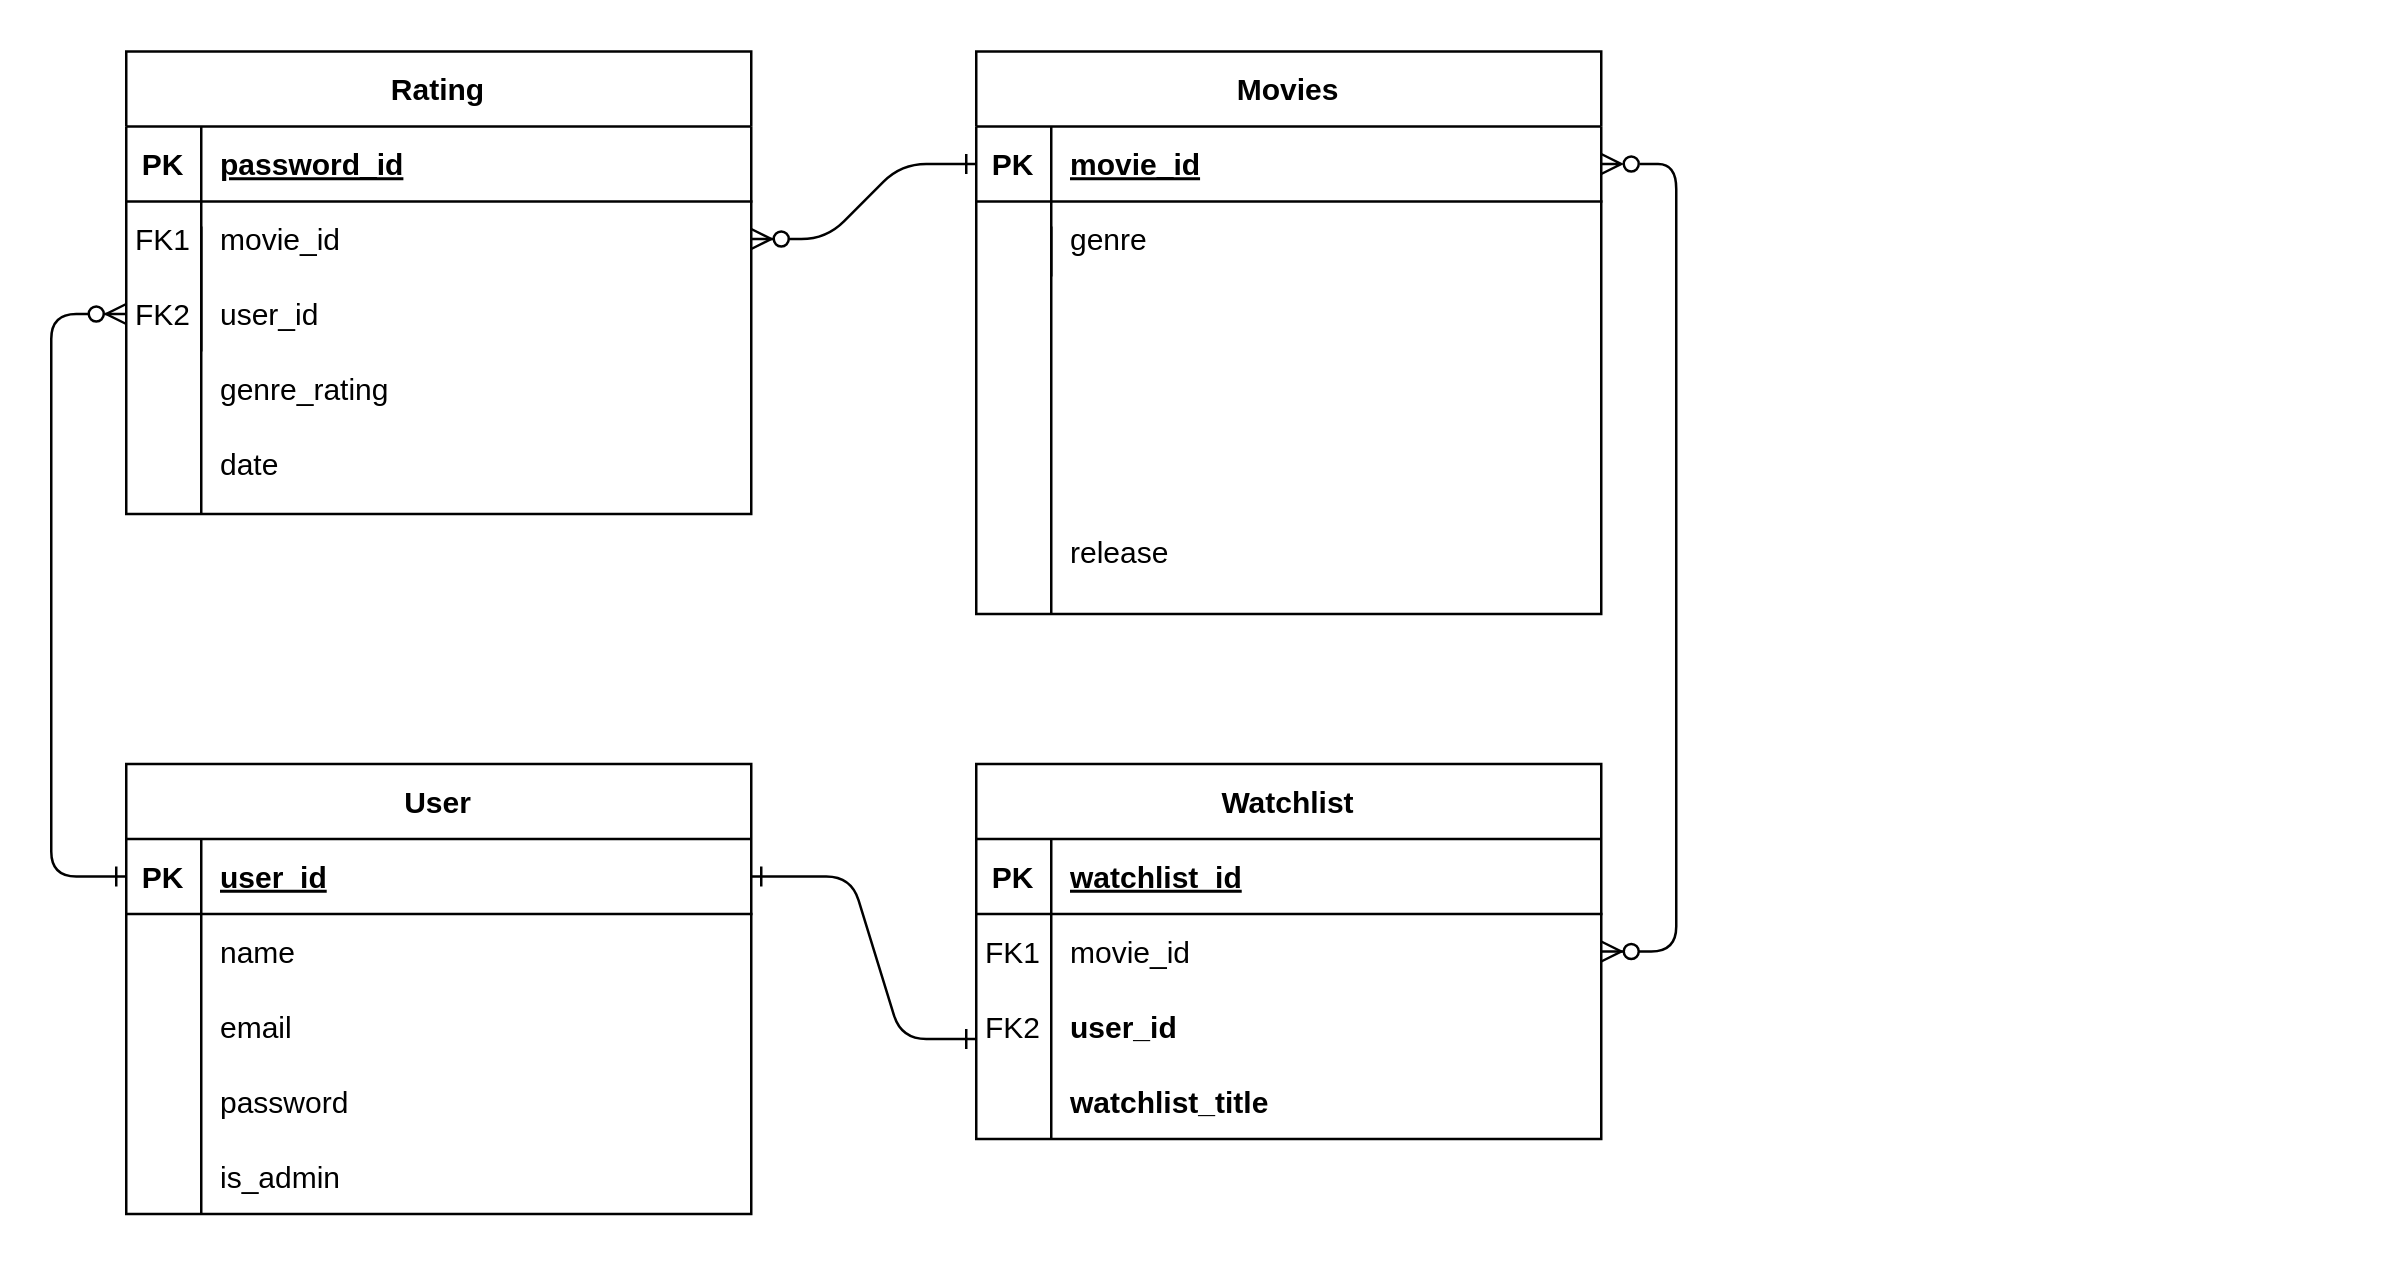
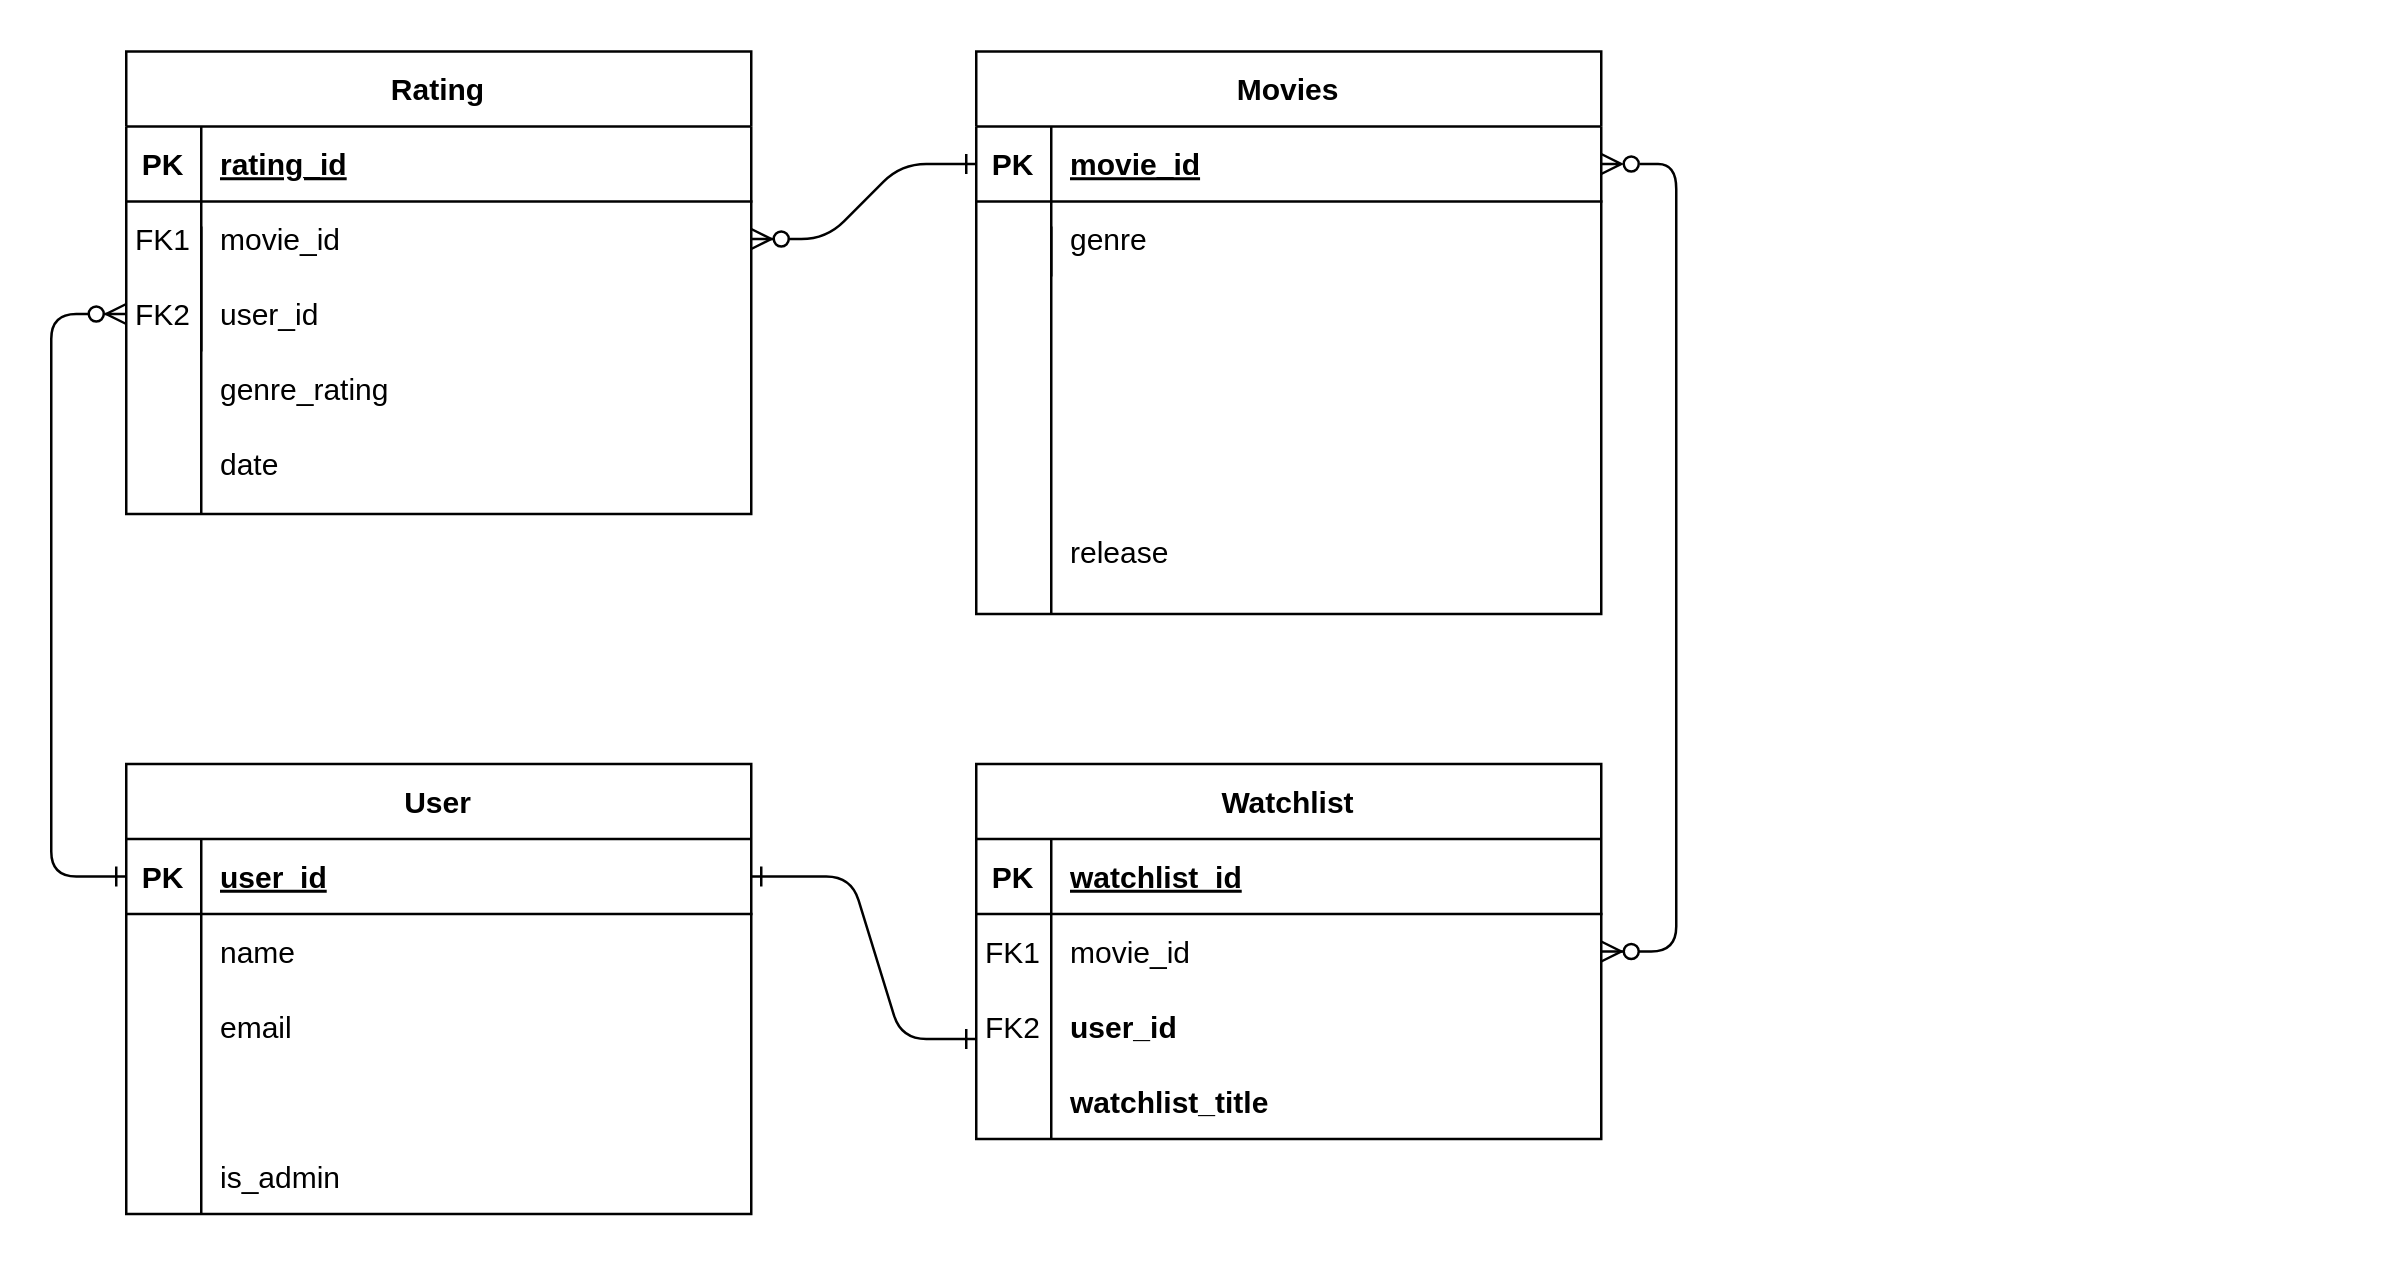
node "password_id": label "password_id" -> "rating_id"
node "password": removed
